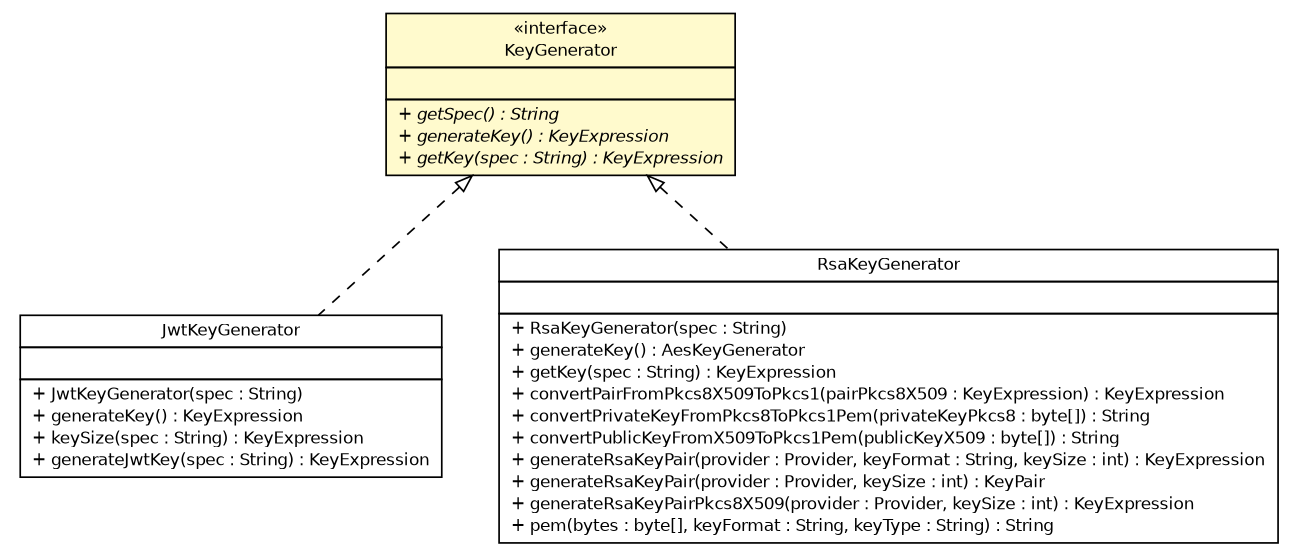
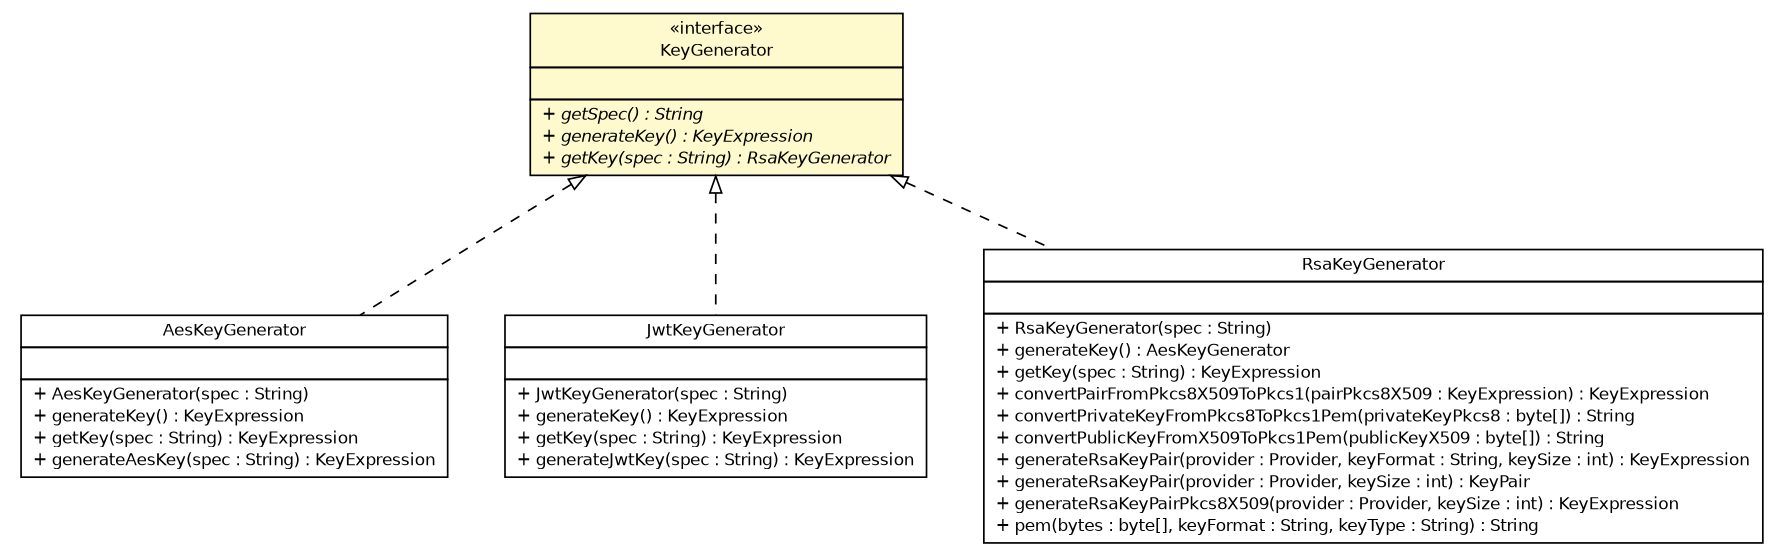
node "KeyGenerator": text "+ getKey(spec : String) : KeyExpression" -> "+ getKey(spec : String) : RsaKeyGenerator"
node "AesKeyGenerator": added
node "JwtKeyGenerator": text "+ keySize(spec : String) : KeyExpression" -> "+ getKey(spec : String) : KeyExpression"
